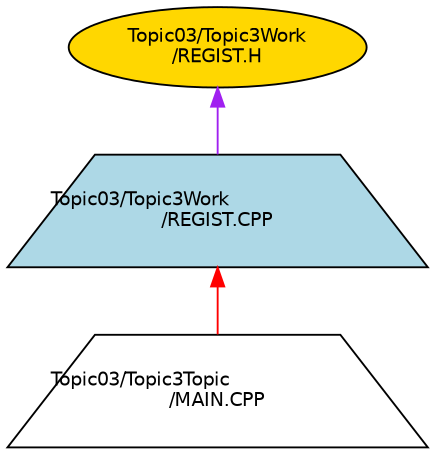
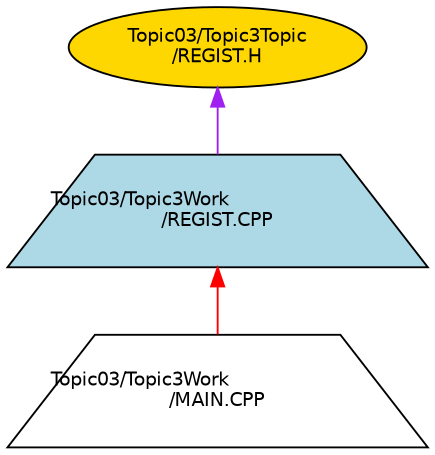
node "Topic03/Topic3Work /REGIST.H": label "Topic03/Topic3Work /REGIST.H" -> "Topic03/Topic3Topic /REGIST.H"
node "Topic03/Topic3Topic /MAIN.CPP": label "Topic03/Topic3Topic /MAIN.CPP" -> "Topic03/Topic3Work /MAIN.CPP"
